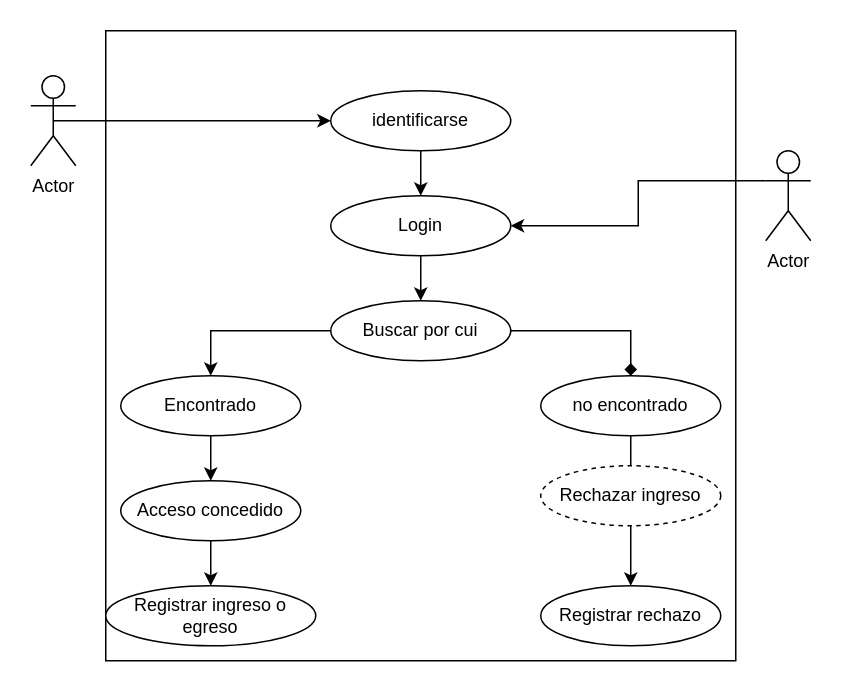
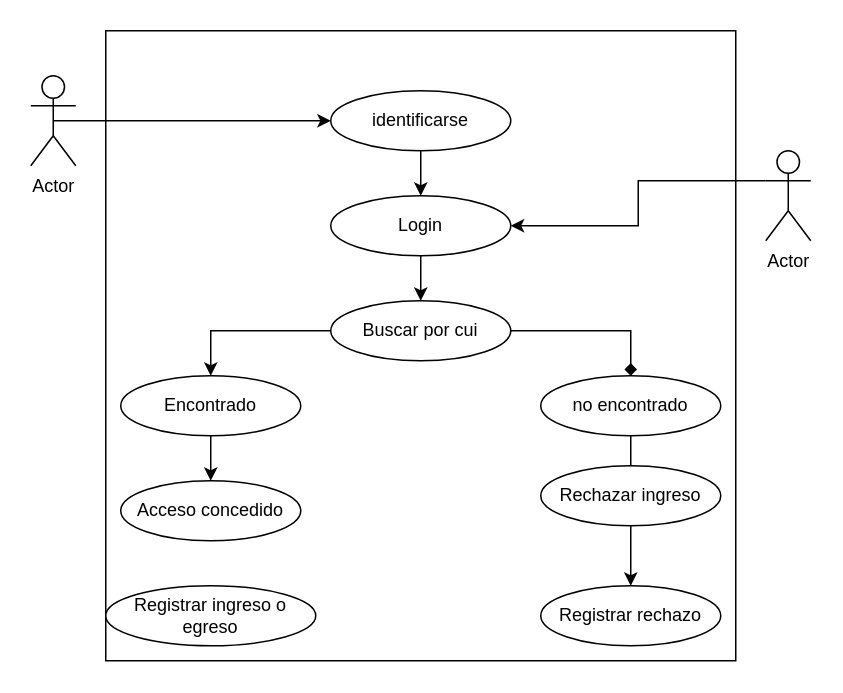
node "Rechazar ingreso": style dashed -> solid
edge "Acceso concedido" -> "Registrar ingreso o egreso": removed
